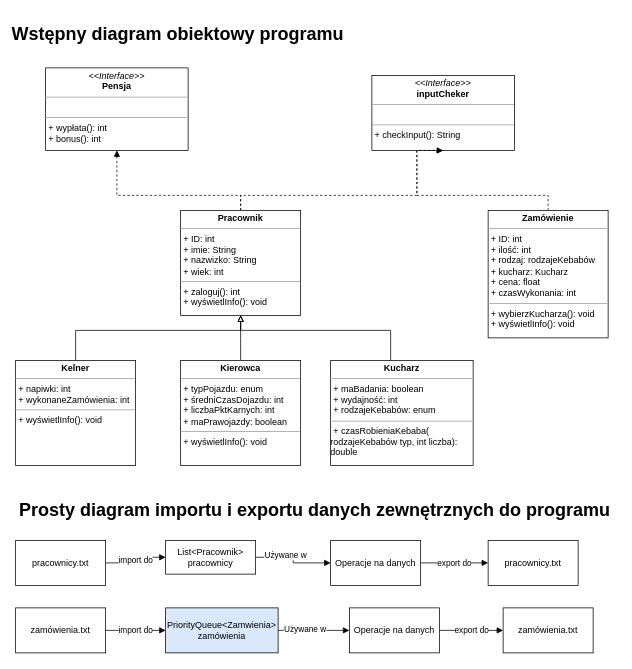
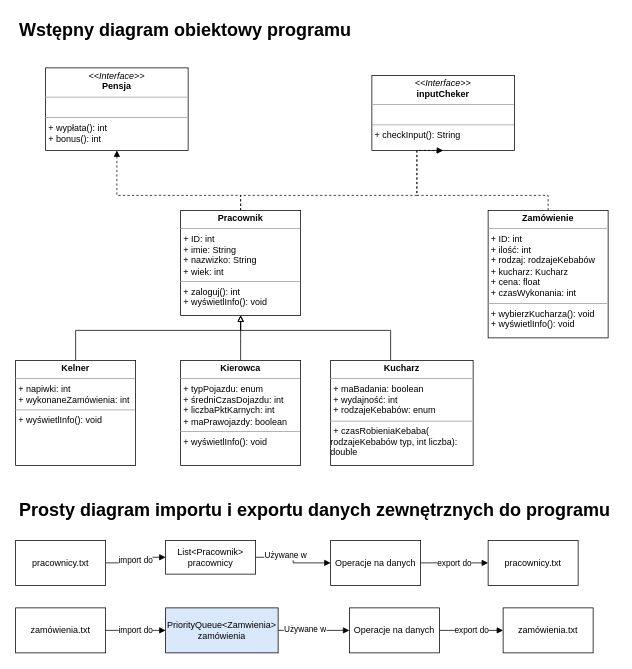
node "Wstępny diagram obiektowy programu": moved (233, 38) -> (240, 34)
